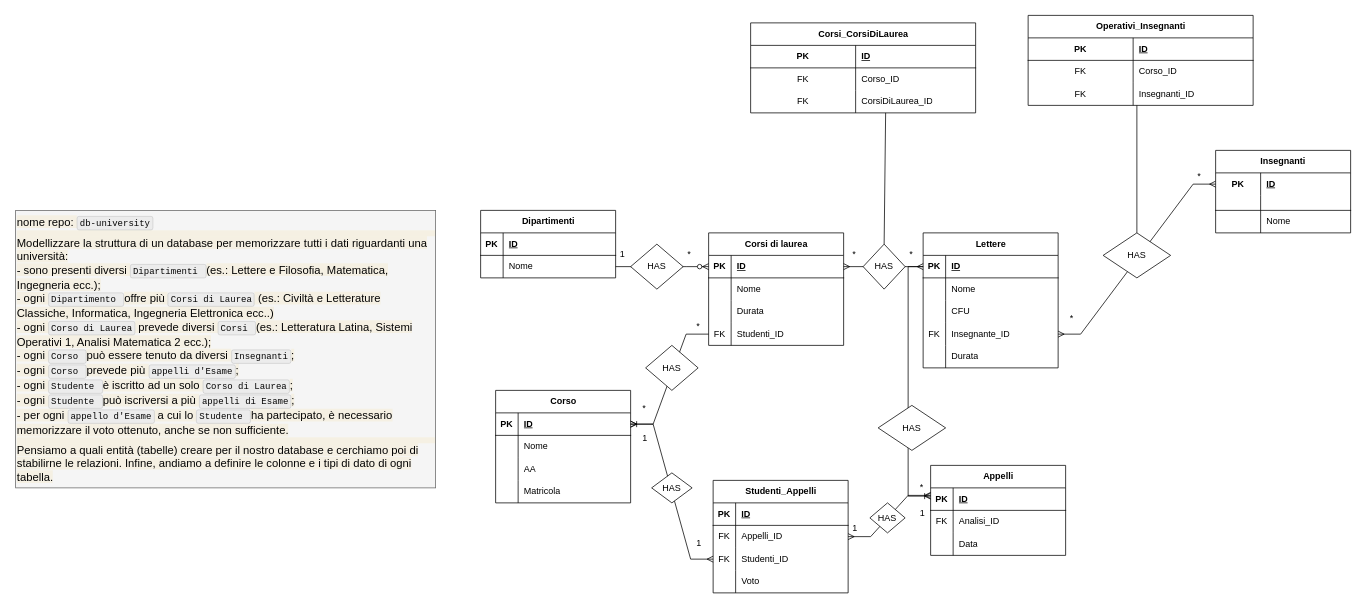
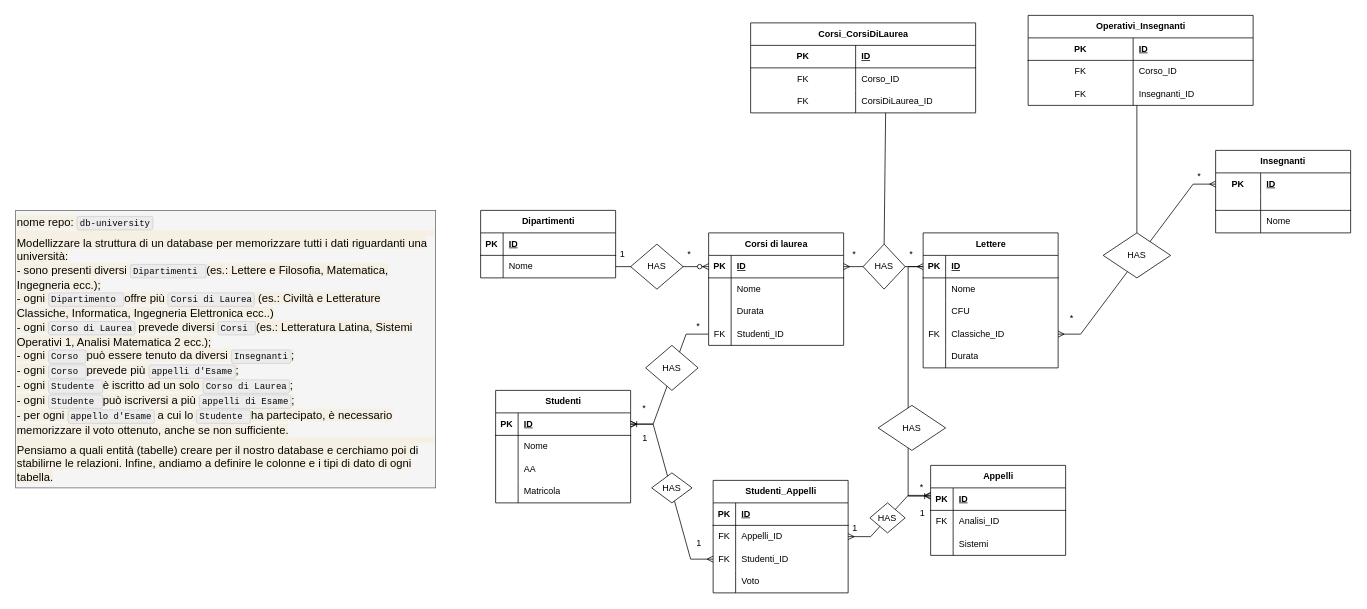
node "Insegnante_ID": label "Insegnante_ID" -> "Classiche_ID"
node "Corso": label "Corso" -> "Studenti"
node "Data": label "Data" -> "Sistemi"
